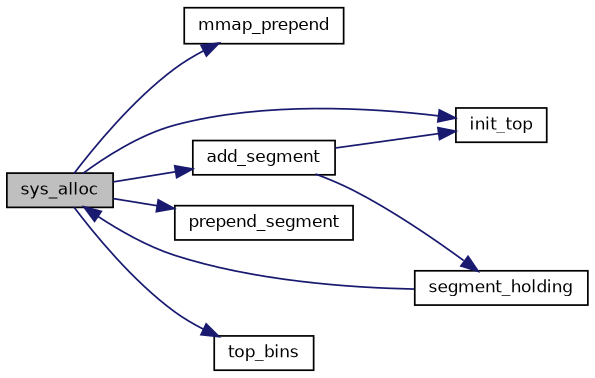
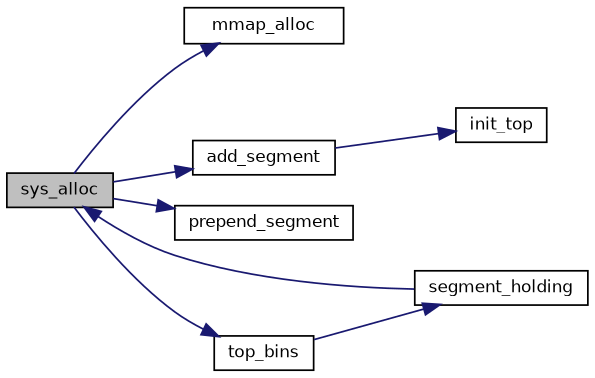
node "mmap_prepend": label "mmap_prepend" -> "mmap_alloc"
edge "sys_alloc" -> "init_top": removed
edge "add_segment" -> "segment_holding": now "top_bins" -> "segment_holding"
